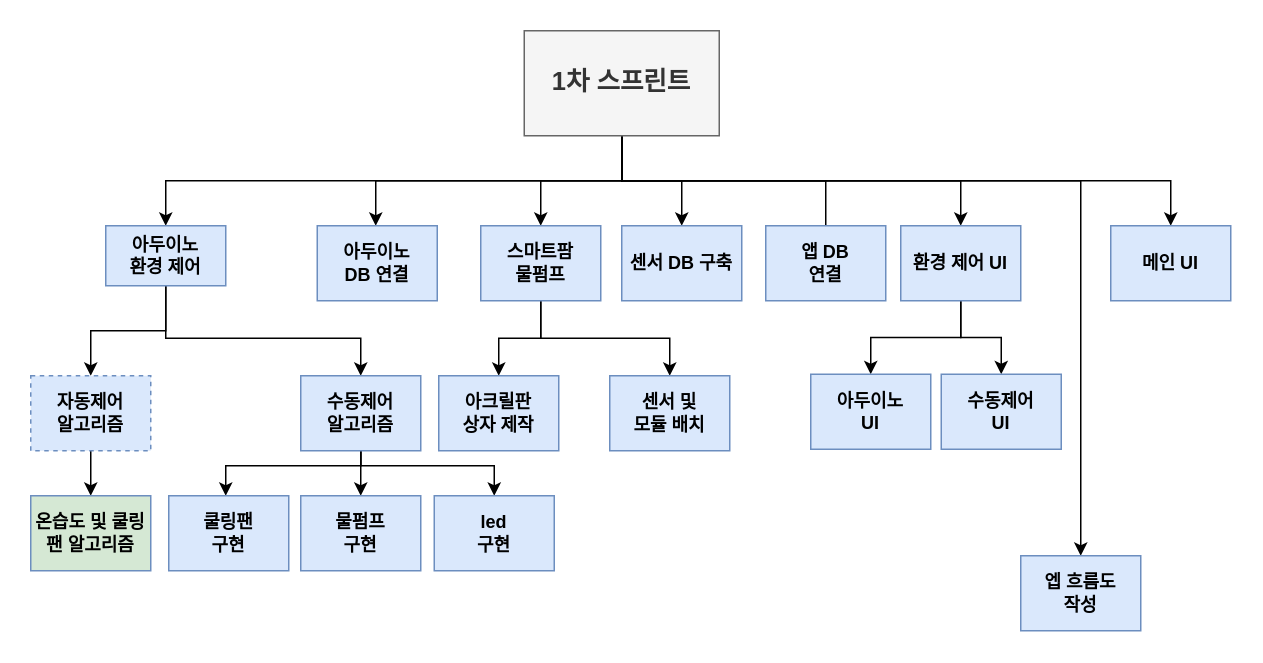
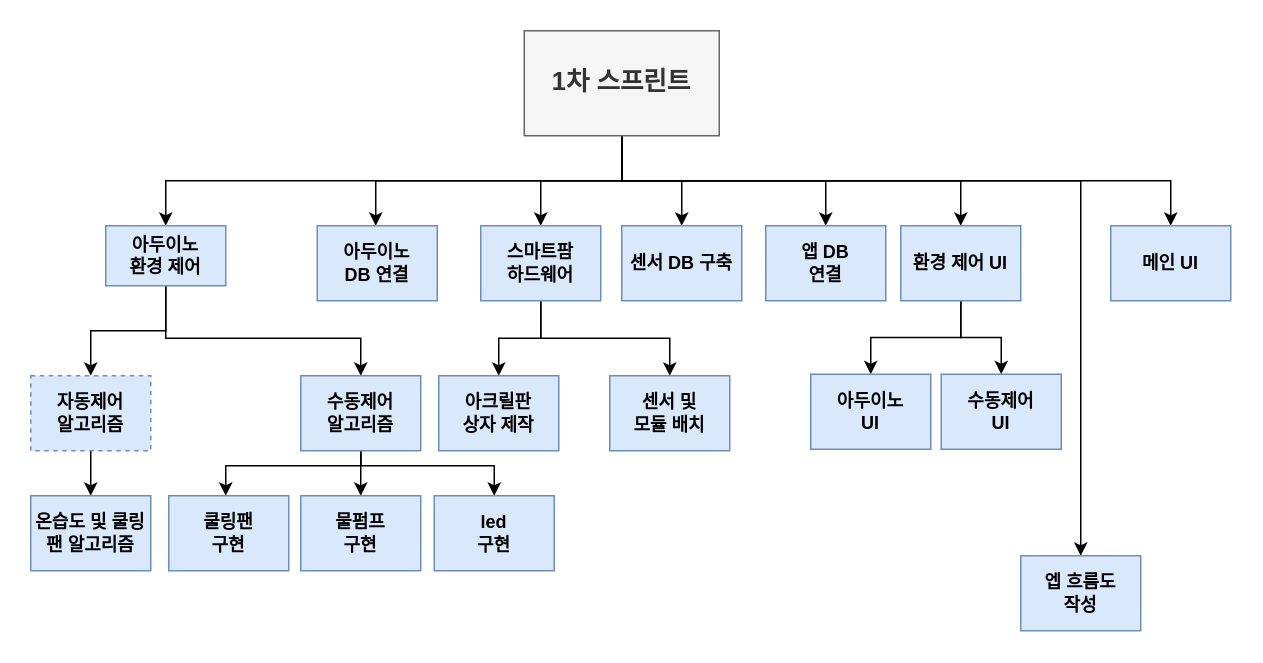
edge "1차 스프린트" -- "앱 DB 연결": arrowhead none -> classic
node "스마트팜 물펌프": label "스마트팜 물펌프" -> "스마트팜 하드웨어"
node "온습도 및 쿨링팬 알고리즘": fillcolor #d5e8d4 -> #dae8fc
